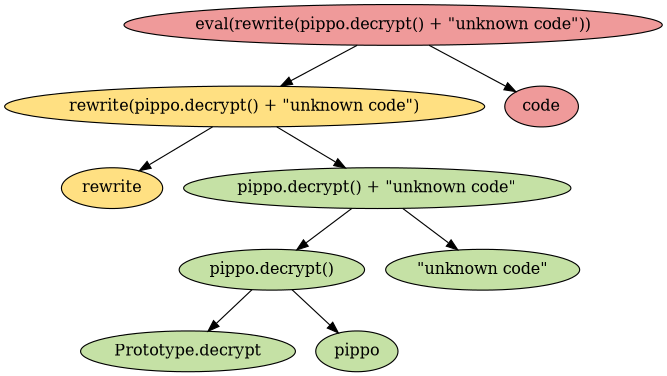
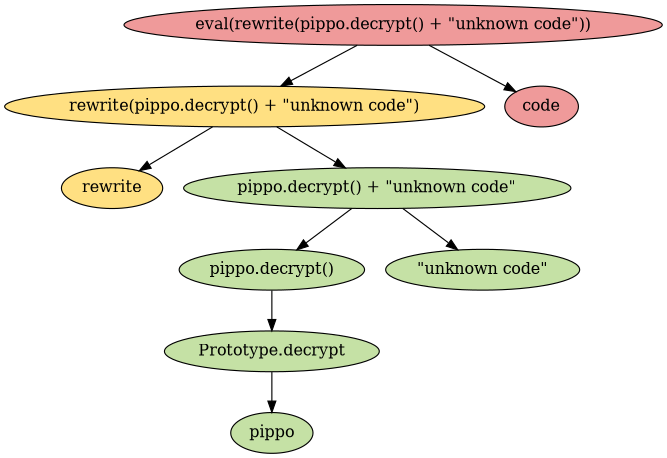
edge "pippo.decrypt()" -> "pippo": now "Prototype.decrypt" -> "pippo"
